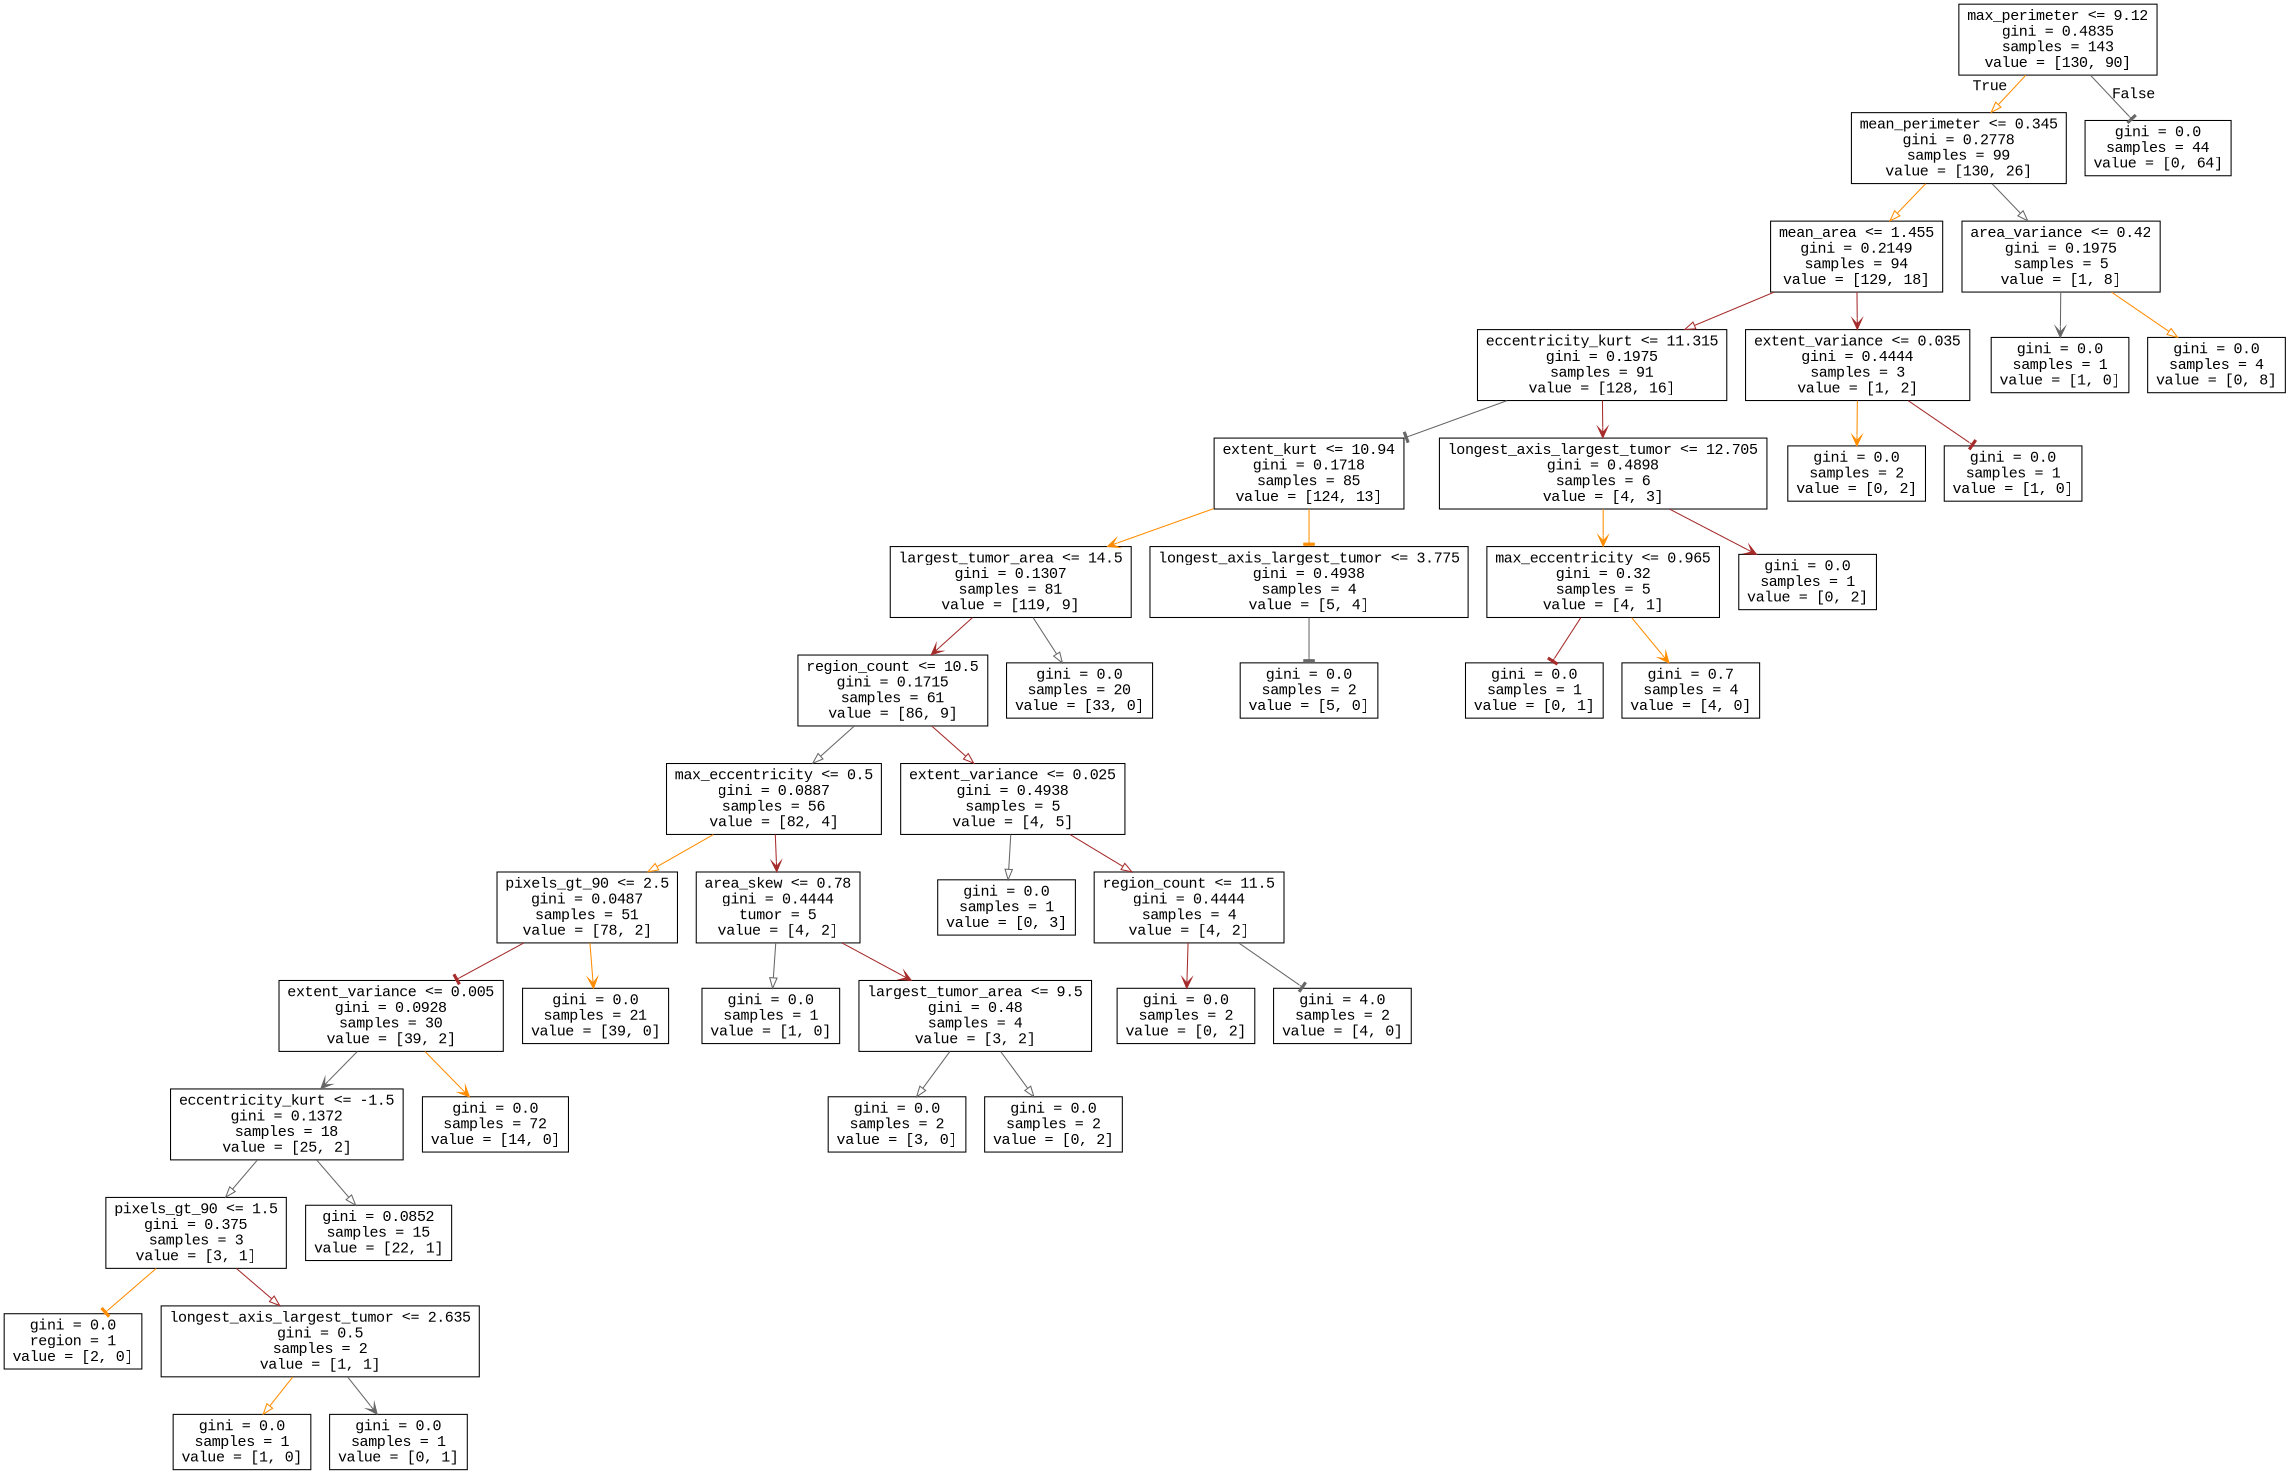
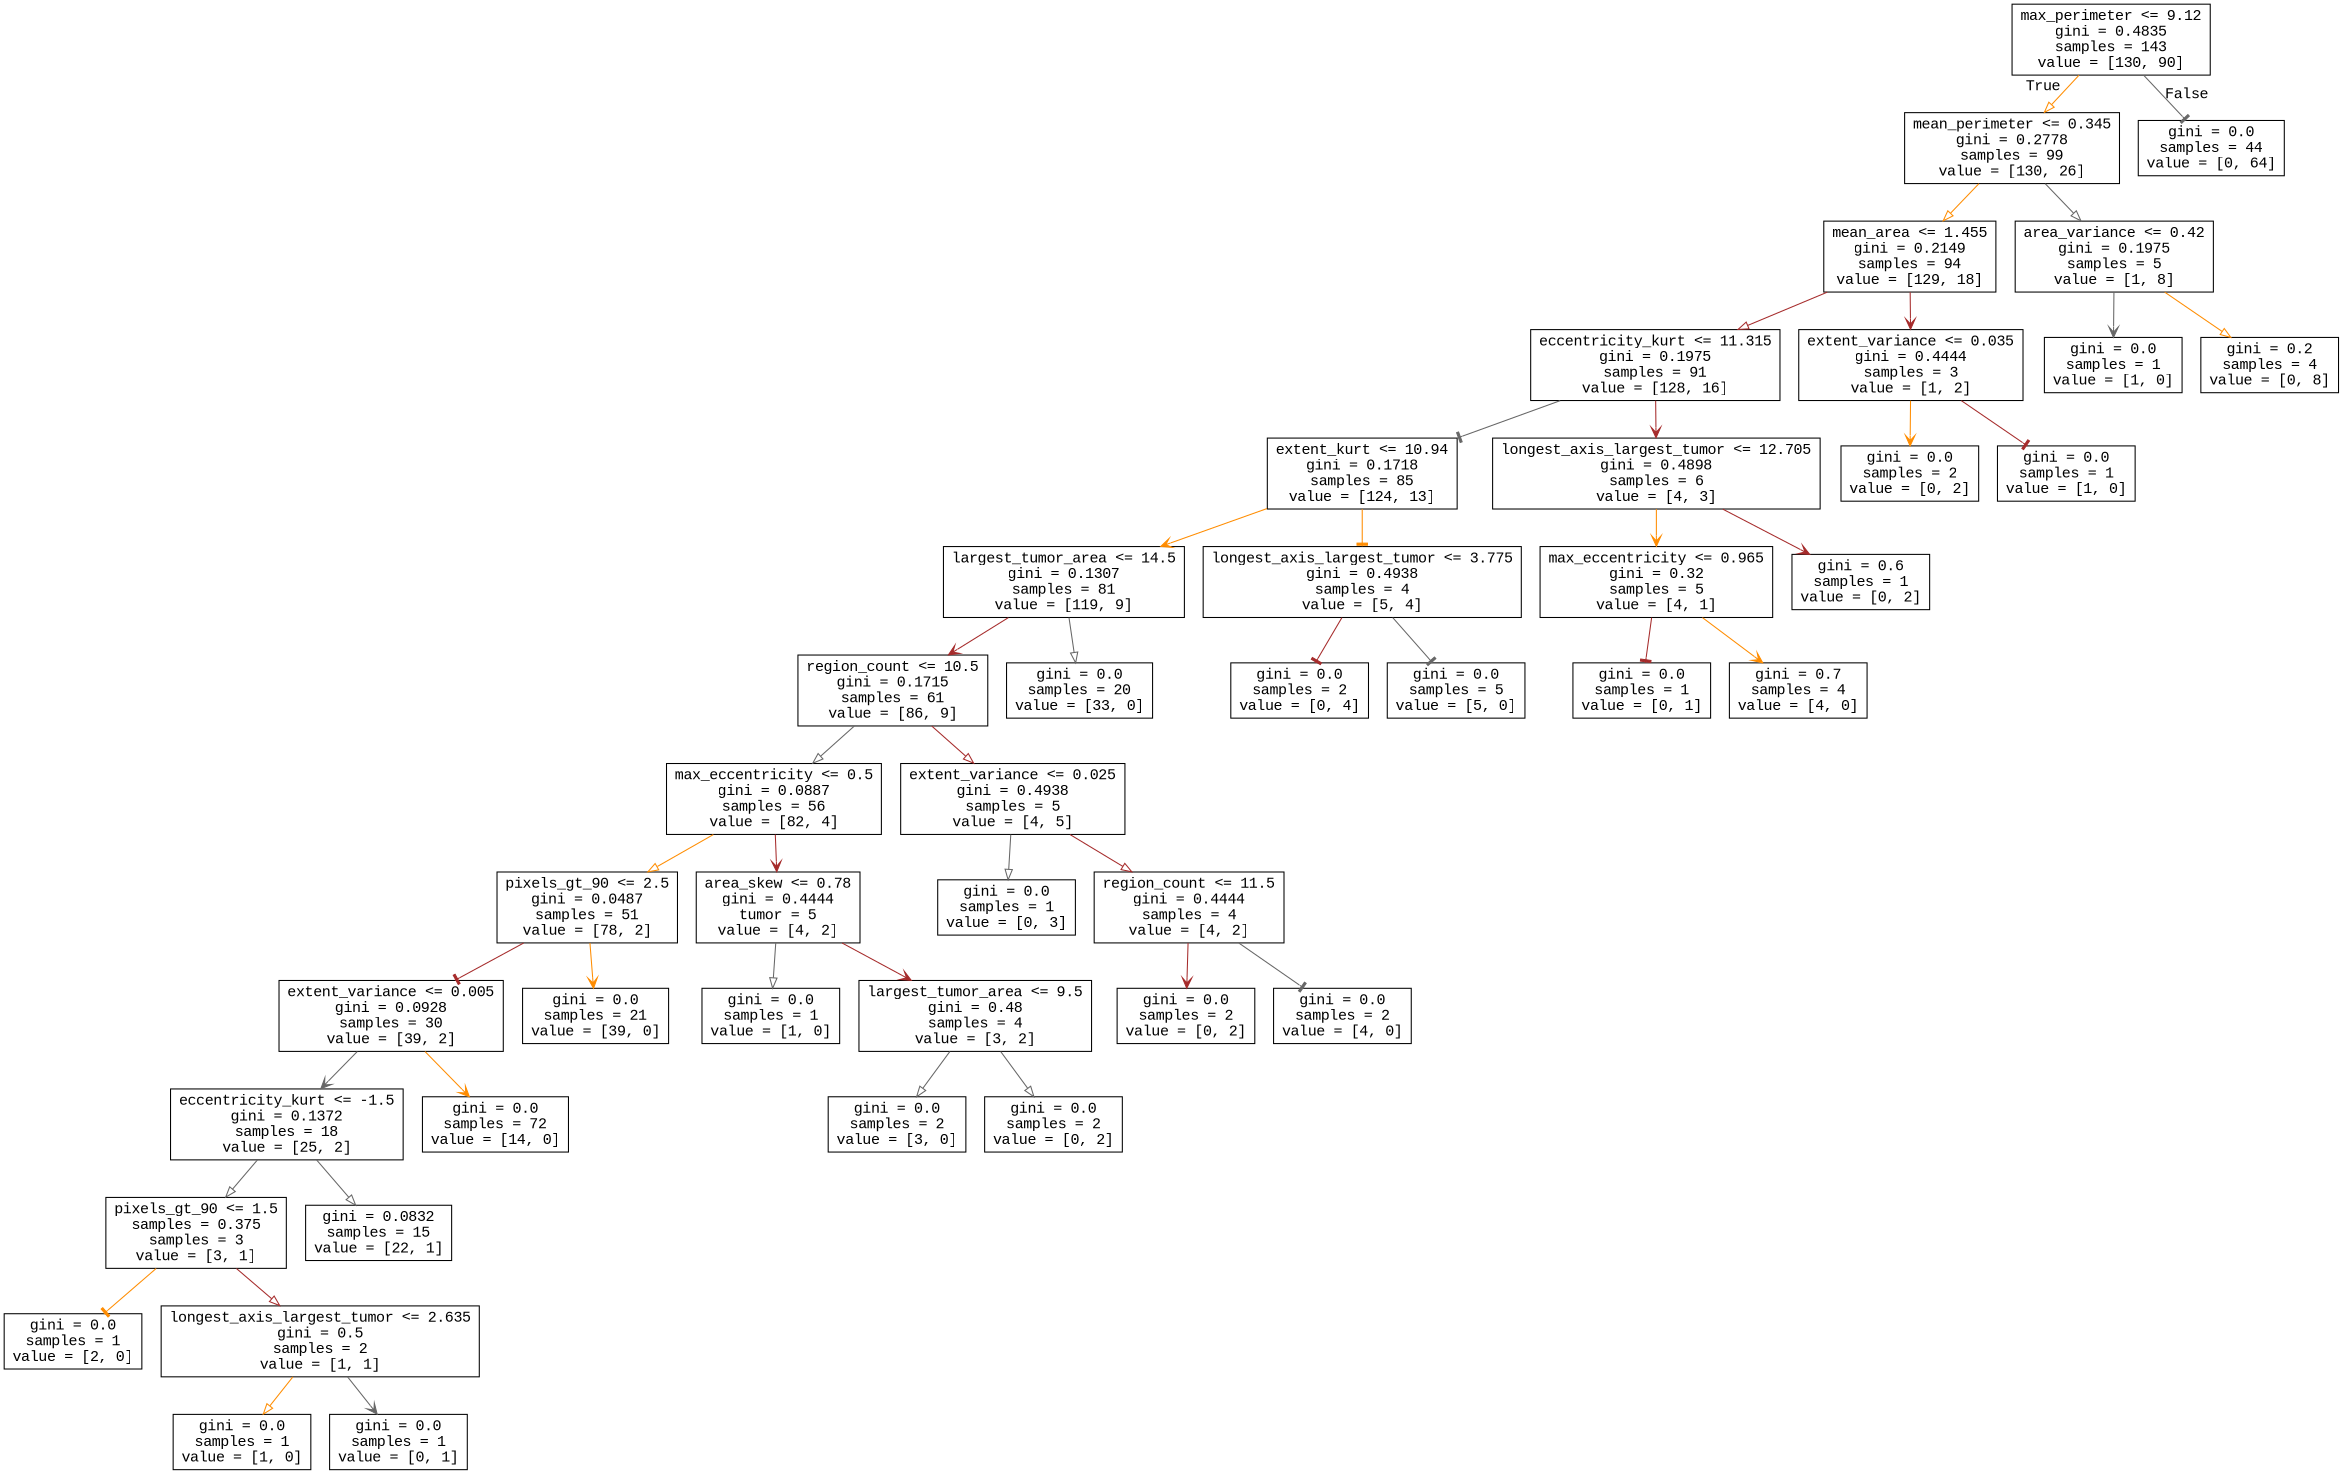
node "gini = 0.0 samples = 4 value = [0, 8]": label "gini = 0.0 samples = 4 value = [0, 8]" -> "gini = 0.2 samples = 4 value = [0, 8]"
node "gini = 0.0 samples = 1 value = [0, 2]": label "gini = 0.0 samples = 1 value = [0, 2]" -> "gini = 0.6 samples = 1 value = [0, 2]"
node "gini = 0.0 samples = 2 value = [0, 4]": added
node "gini = 0.0 samples = 2 value = [5, 0]": label "gini = 0.0 samples = 2 value = [5, 0]" -> "gini = 0.0 samples = 5 value = [5, 0]"
node "gini = 4.0 samples = 2 value = [4, 0]": label "gini = 4.0 samples = 2 value = [4, 0]" -> "gini = 0.0 samples = 2 value = [4, 0]"
node "pixels_gt_90 <= 1.5 gini = 0.375 samples = 3 value = [3, 1]": label "pixels_gt_90 <= 1.5 gini = 0.375 samples = 3 value = [3, 1]" -> "pixels_gt_90 <= 1.5 samples = 0.375 samples = 3 value = [3, 1]"
node "gini = 0.0852 samples = 15 value = [22, 1]": label "gini = 0.0852 samples = 15 value = [22, 1]" -> "gini = 0.0832 samples = 15 value = [22, 1]"
node "gini = 0.0 region = 1 value = [2, 0]": label "gini = 0.0 region = 1 value = [2, 0]" -> "gini = 0.0 samples = 1 value = [2, 0]"
